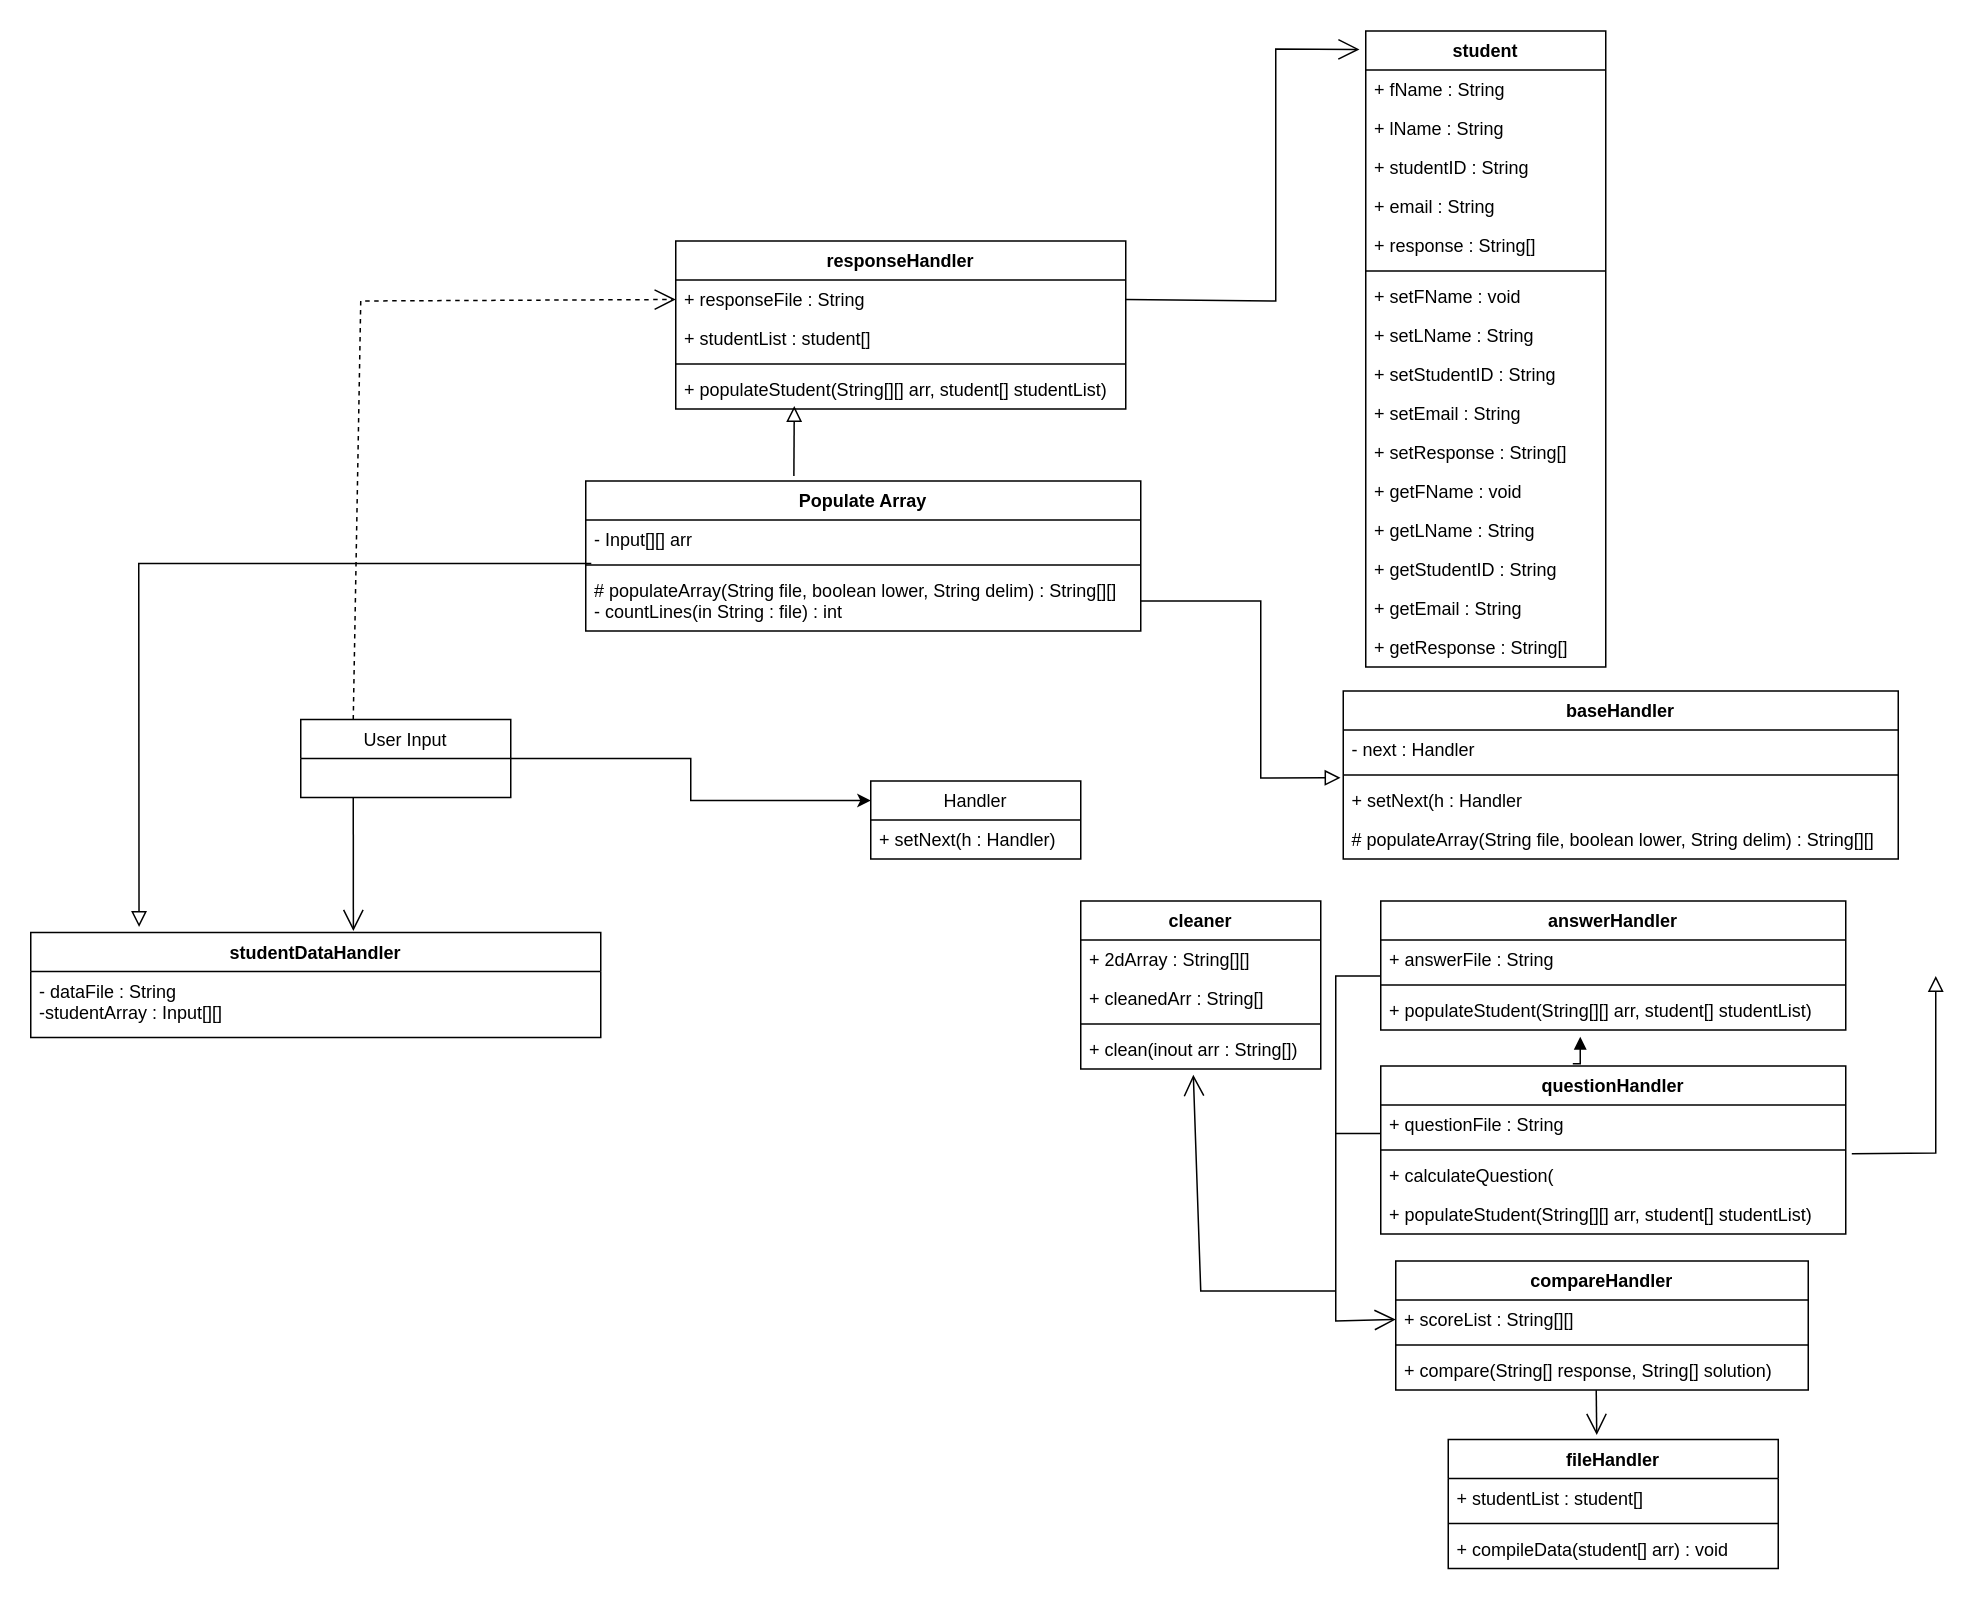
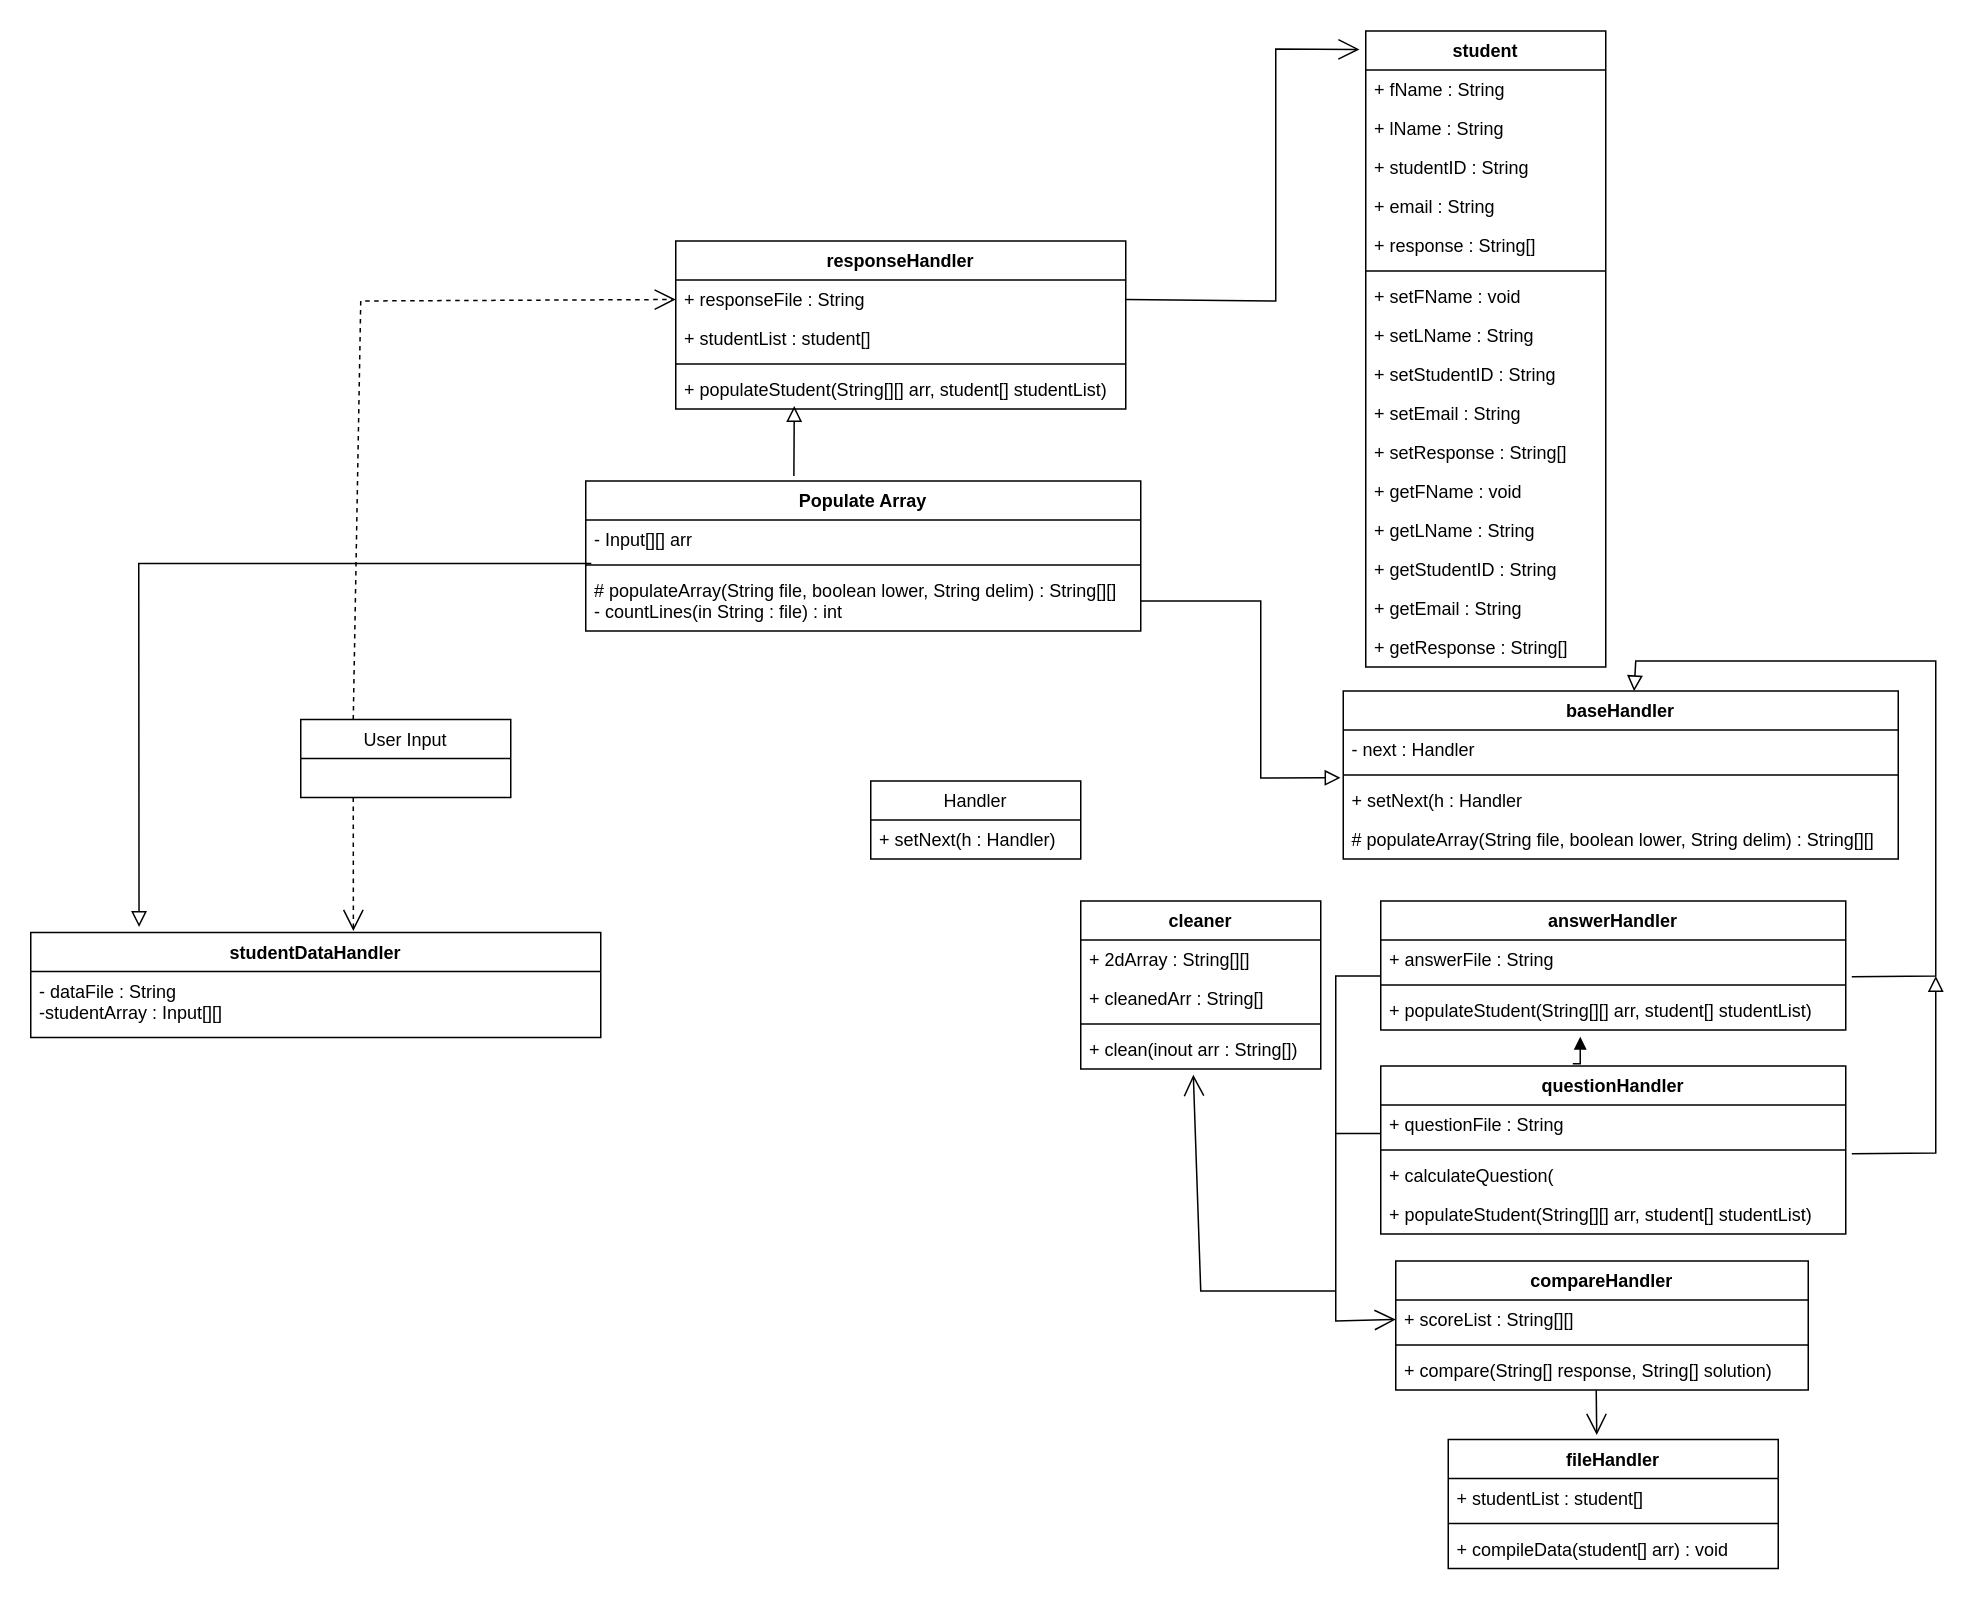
edge "+ answerFile : String" -> "baseHandler": added
edge "User Input" -> "Handler": removed
edge "User Input" -> "studentDataHandler": style solid -> dashed
